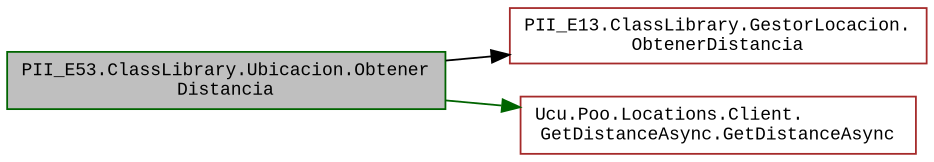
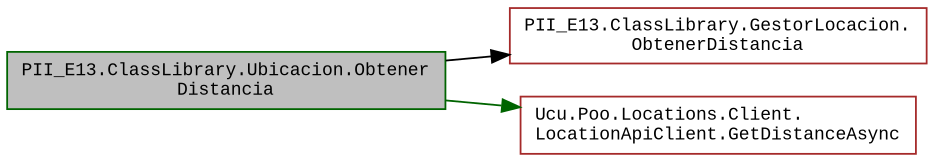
node "PII_E53.ClassLibrary.Ubicacion.Obtener Distancia": label "PII_E53.ClassLibrary.Ubicacion.Obtener Distancia" -> "PII_E13.ClassLibrary.Ubicacion.Obtener Distancia"
node "Ucu.Poo.Locations.Client. GetDistanceAsync.GetDistanceAsync": label "Ucu.Poo.Locations.Client. GetDistanceAsync.GetDistanceAsync" -> "Ucu.Poo.Locations.Client. LocationApiClient.GetDistanceAsync"
